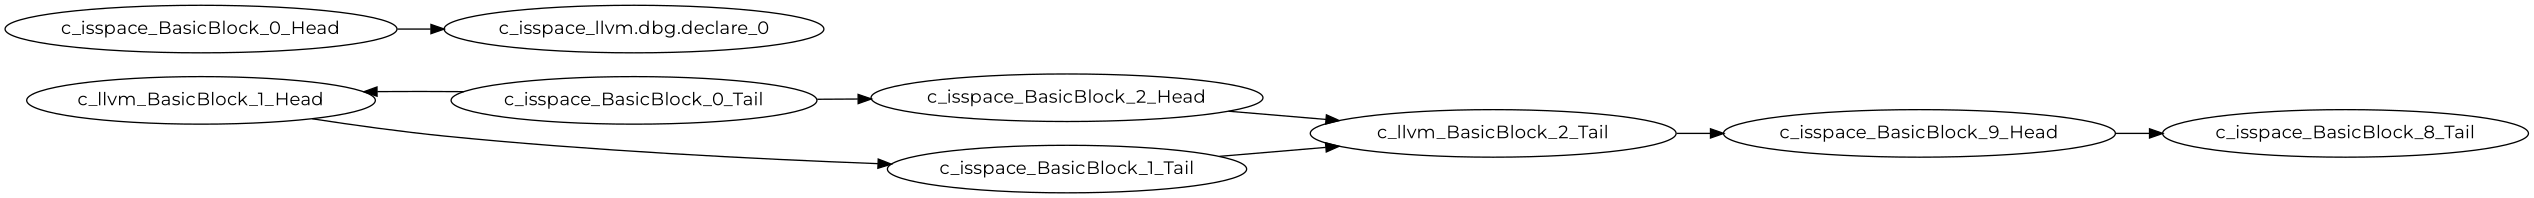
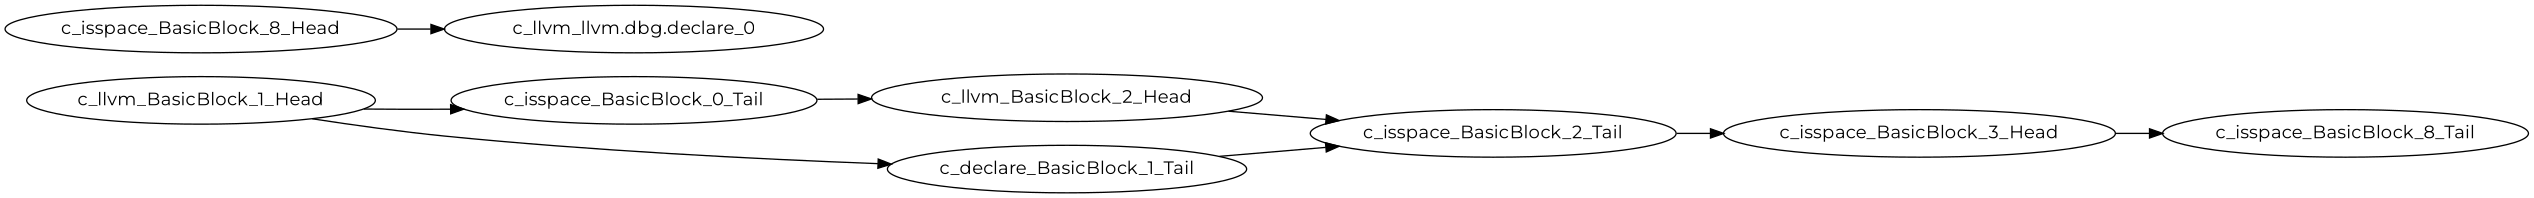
node "c_isspace_BasicBlock_0_Head": label "c_isspace_BasicBlock_0_Head" -> "c_isspace_BasicBlock_8_Head"
node "c_isspace_llvm.dbg.declare_0": label "c_isspace_llvm.dbg.declare_0" -> "c_llvm_llvm.dbg.declare_0"
edge "c_isspace_BasicBlock_0_Tail" -> "c_llvm_BasicBlock_1_Head": reversed
node "c_isspace_BasicBlock_2_Head": label "c_isspace_BasicBlock_2_Head" -> "c_llvm_BasicBlock_2_Head"
node "c_llvm_BasicBlock_2_Tail": label "c_llvm_BasicBlock_2_Tail" -> "c_isspace_BasicBlock_2_Tail"
node "c_isspace_BasicBlock_9_Head": label "c_isspace_BasicBlock_9_Head" -> "c_isspace_BasicBlock_3_Head"
node "c_isspace_BasicBlock_1_Tail": label "c_isspace_BasicBlock_1_Tail" -> "c_declare_BasicBlock_1_Tail"
